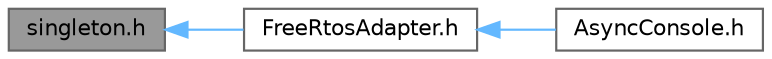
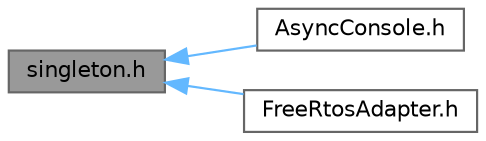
edge "AsyncConsole.h" -> "FreeRtosAdapter.h": now "AsyncConsole.h" -> "singleton.h"
